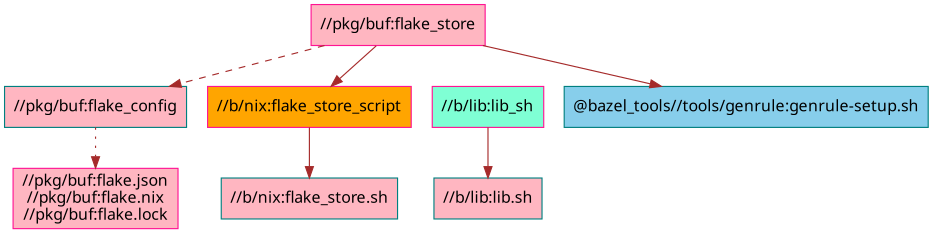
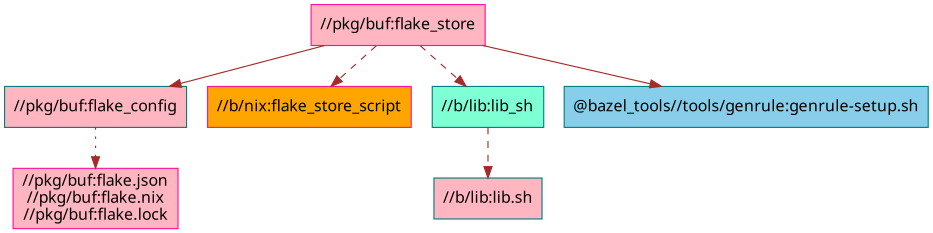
edge "//pkg/buf:flake_store" -> "//b/nix:flake_store_script": style solid -> dashed
edge "//pkg/buf:flake_store" -> "//b/lib:lib_sh": added
edge "//pkg/buf:flake_store" -> "//pkg/buf:flake_config": style dashed -> solid
node "//b/lib:lib_sh": color deeppink -> teal
edge "//b/lib:lib_sh" -> "//b/lib:lib.sh": style solid -> dashed
node "//b/nix:flake_store.sh": removed
